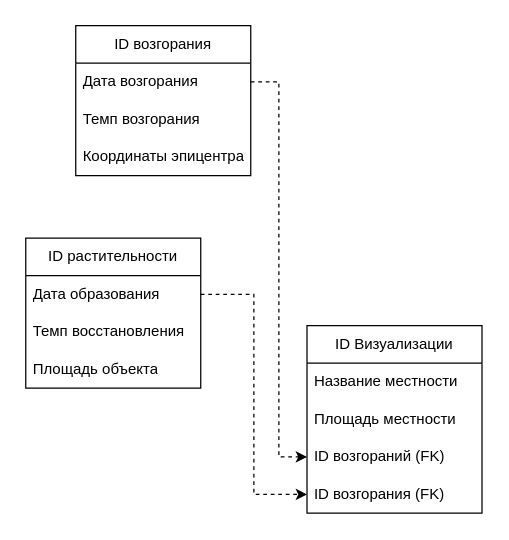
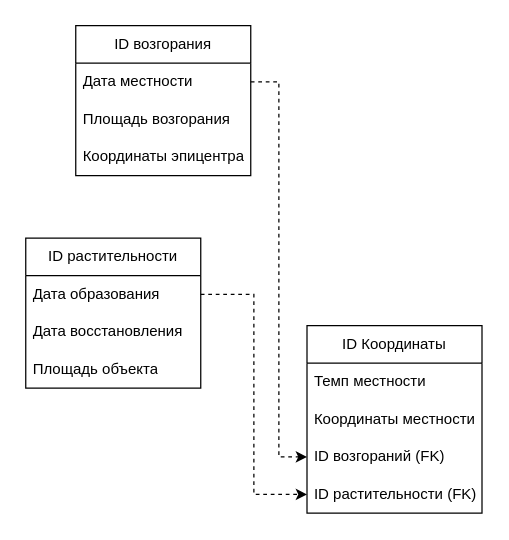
node "Дата возгорания": label "Дата возгорания" -> "Дата местности"
node "Темп возгорания": label "Темп возгорания" -> "Площадь возгорания"
node "Темп восстановления": label "Темп восстановления" -> "Дата восстановления"
node "ID Визуализации": label "ID Визуализации" -> "ID Координаты"
node "Название местности": label "Название местности" -> "Темп местности"
node "Площадь местности": label "Площадь местности" -> "Координаты местности"
node "ID возгорания (FK)": label "ID возгорания (FK)" -> "ID растительности (FK)"
